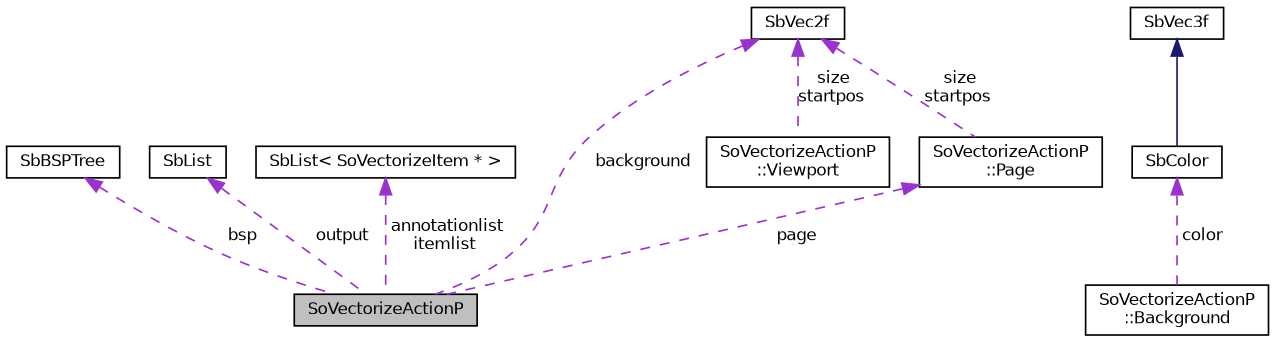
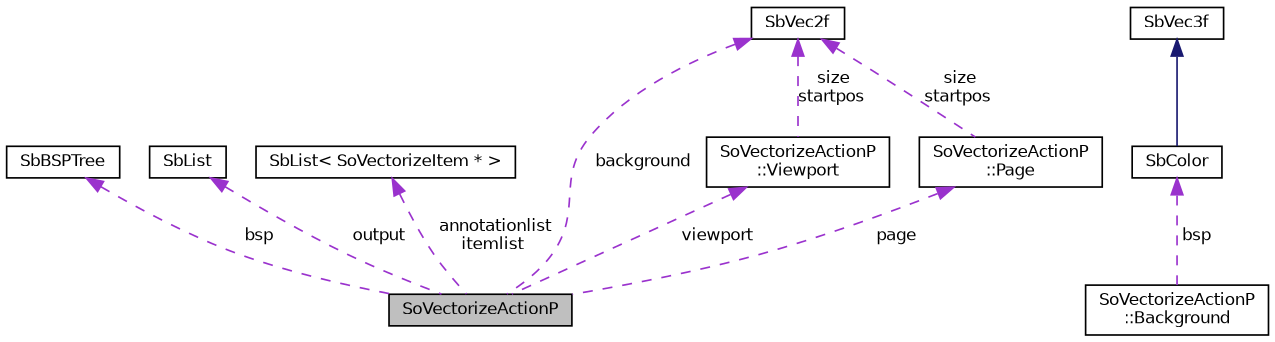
edge "SoVectorizeActionP ::Background" -> "SbColor": label " color" -> " bsp"
edge "SoVectorizeActionP" -> "SoVectorizeActionP ::Viewport": added, label "viewport"
